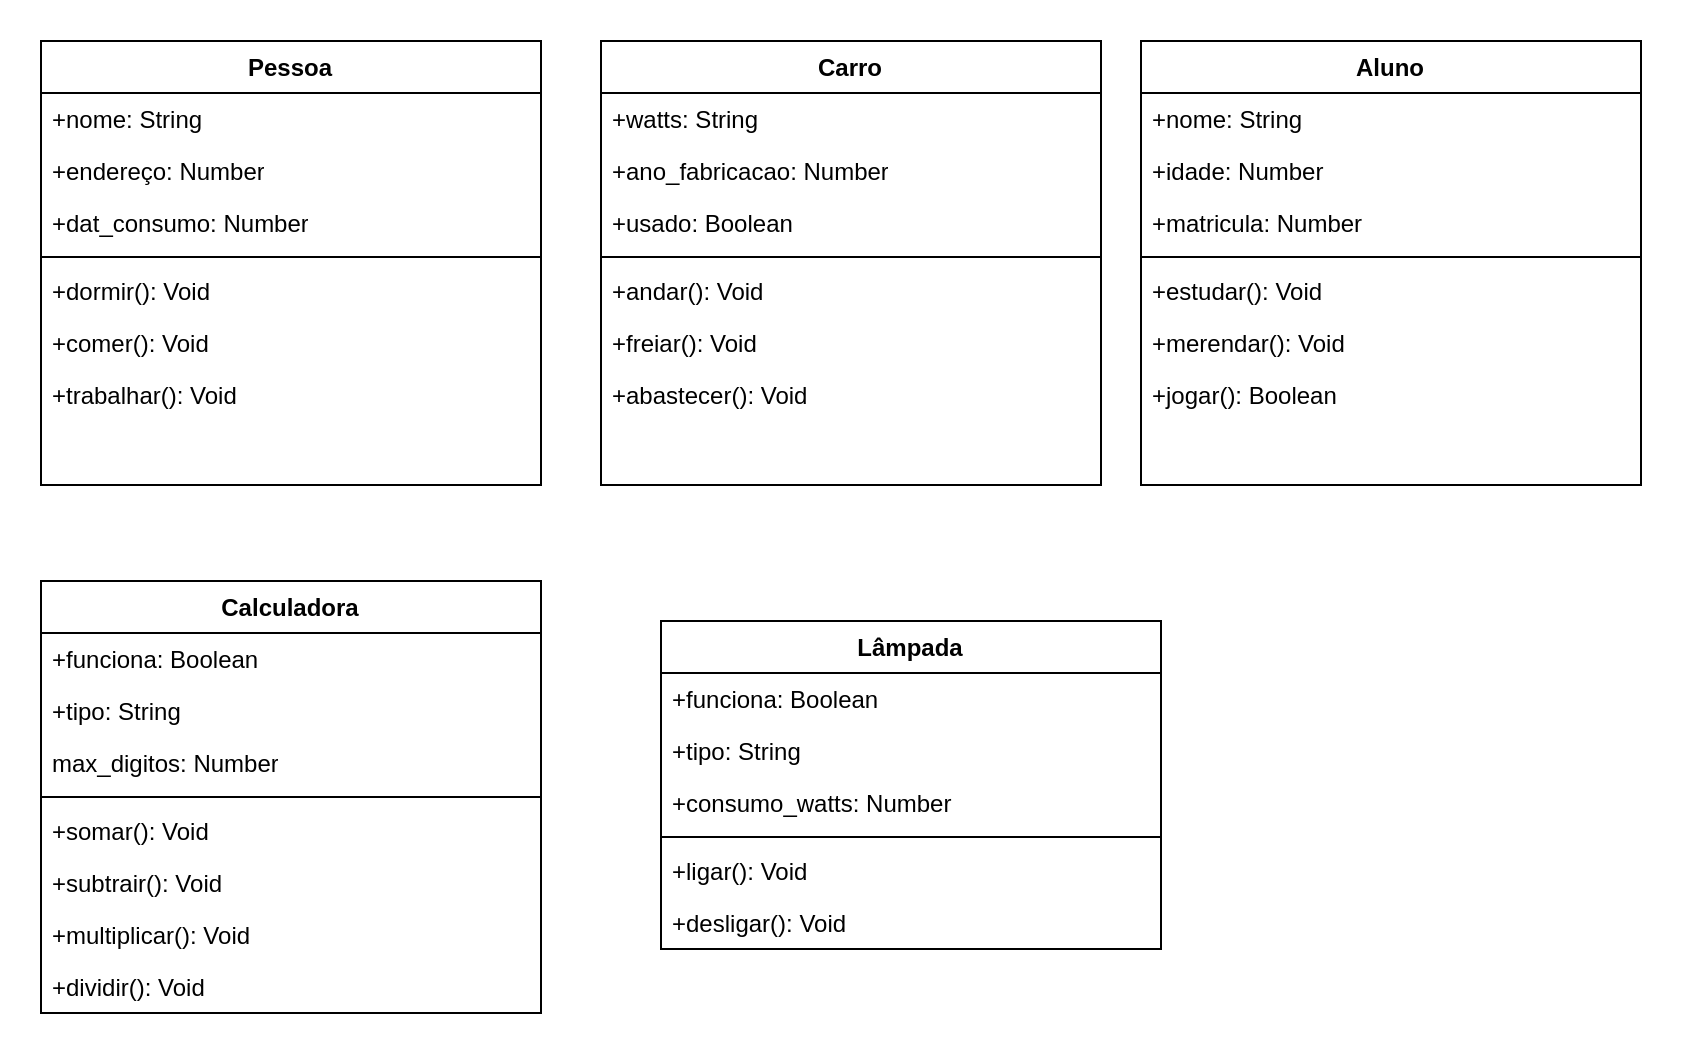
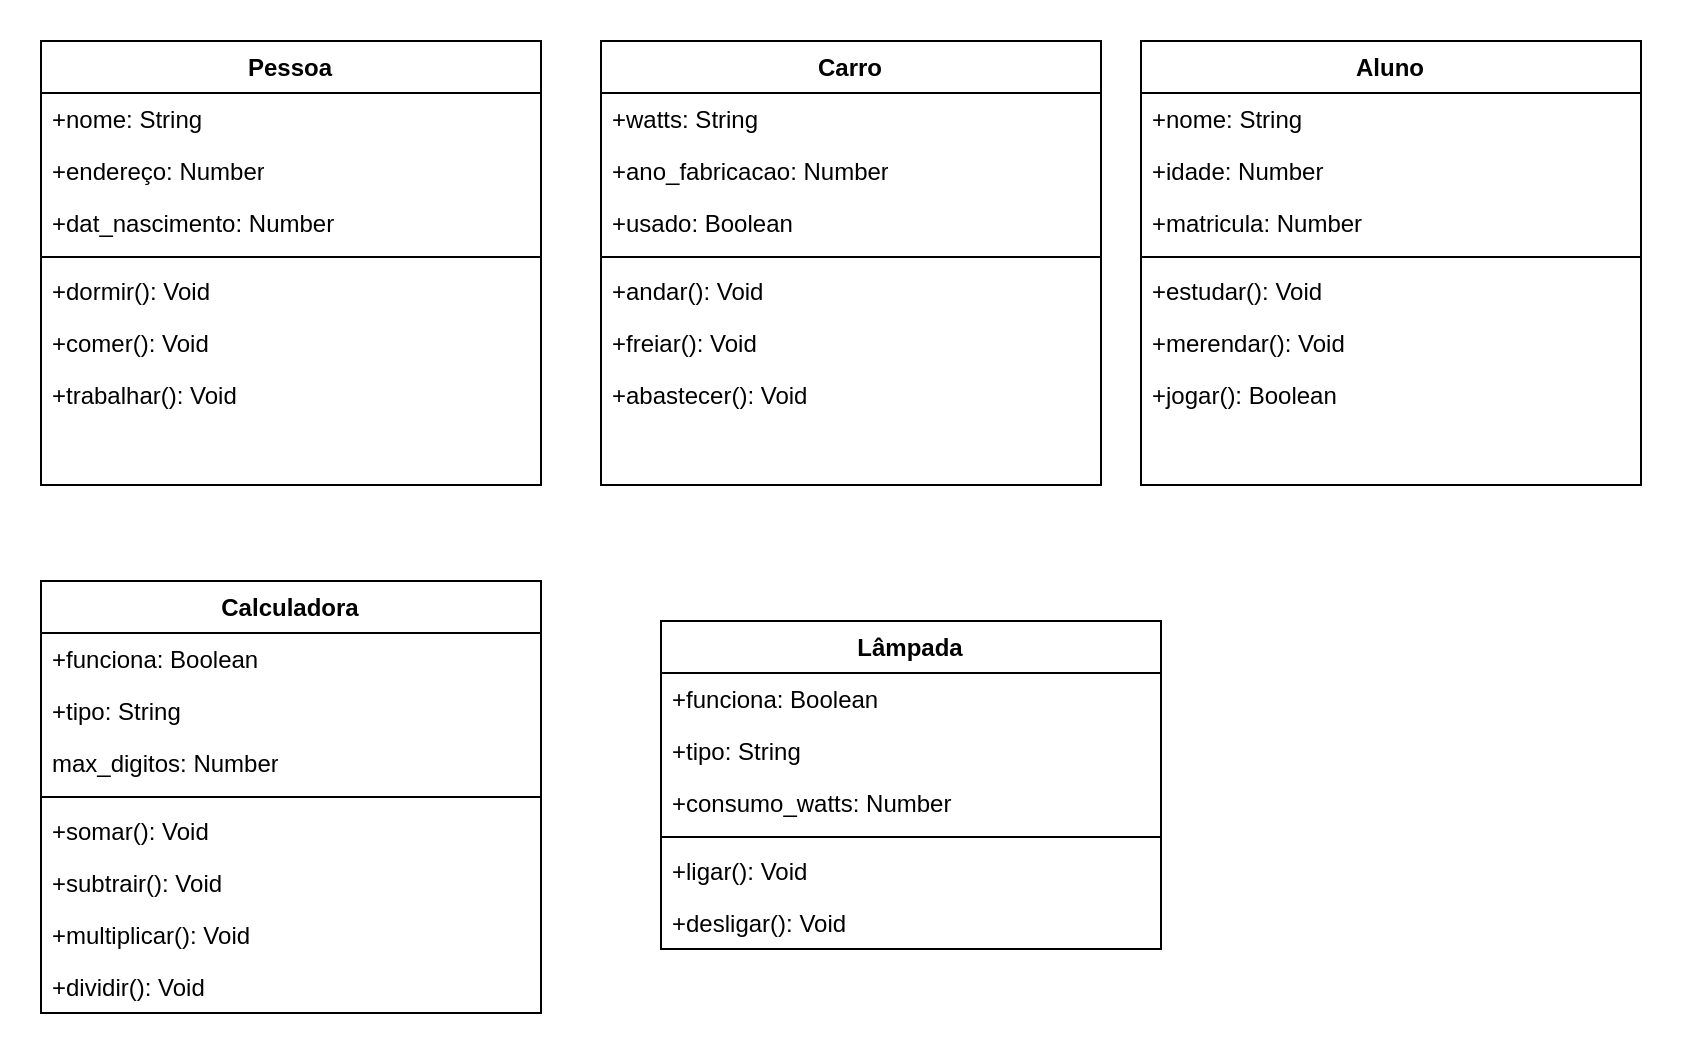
node "+dat_consumo: Number": label "+dat_consumo: Number" -> "+dat_nascimento: Number"
